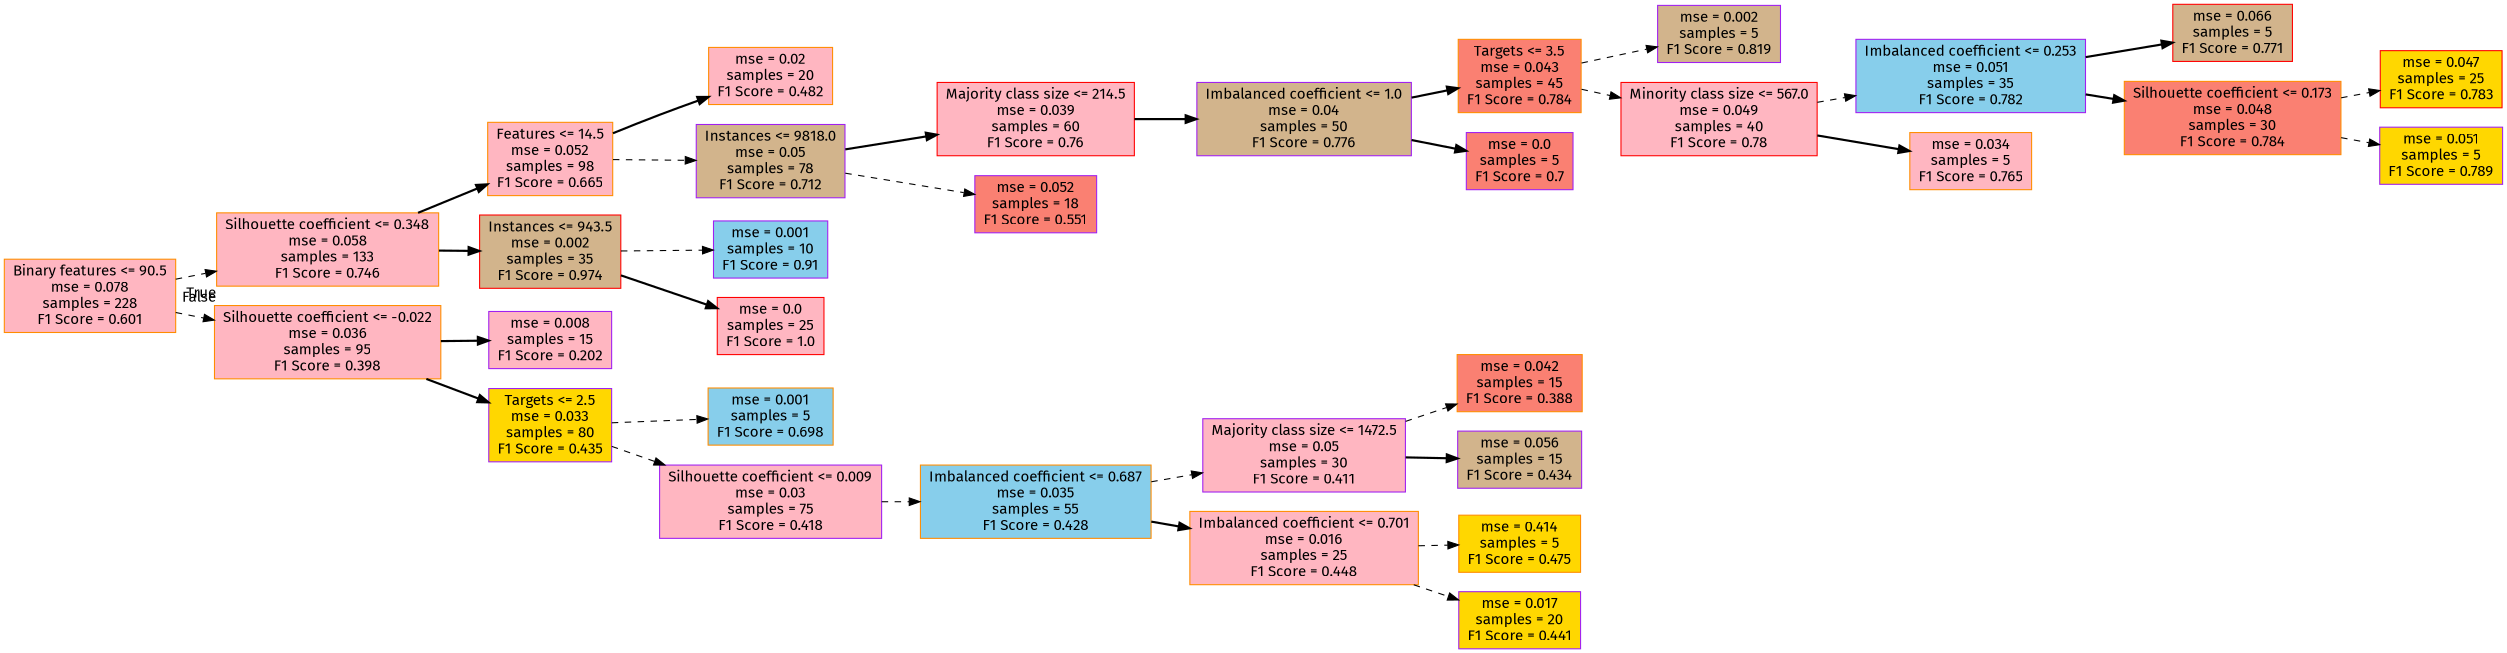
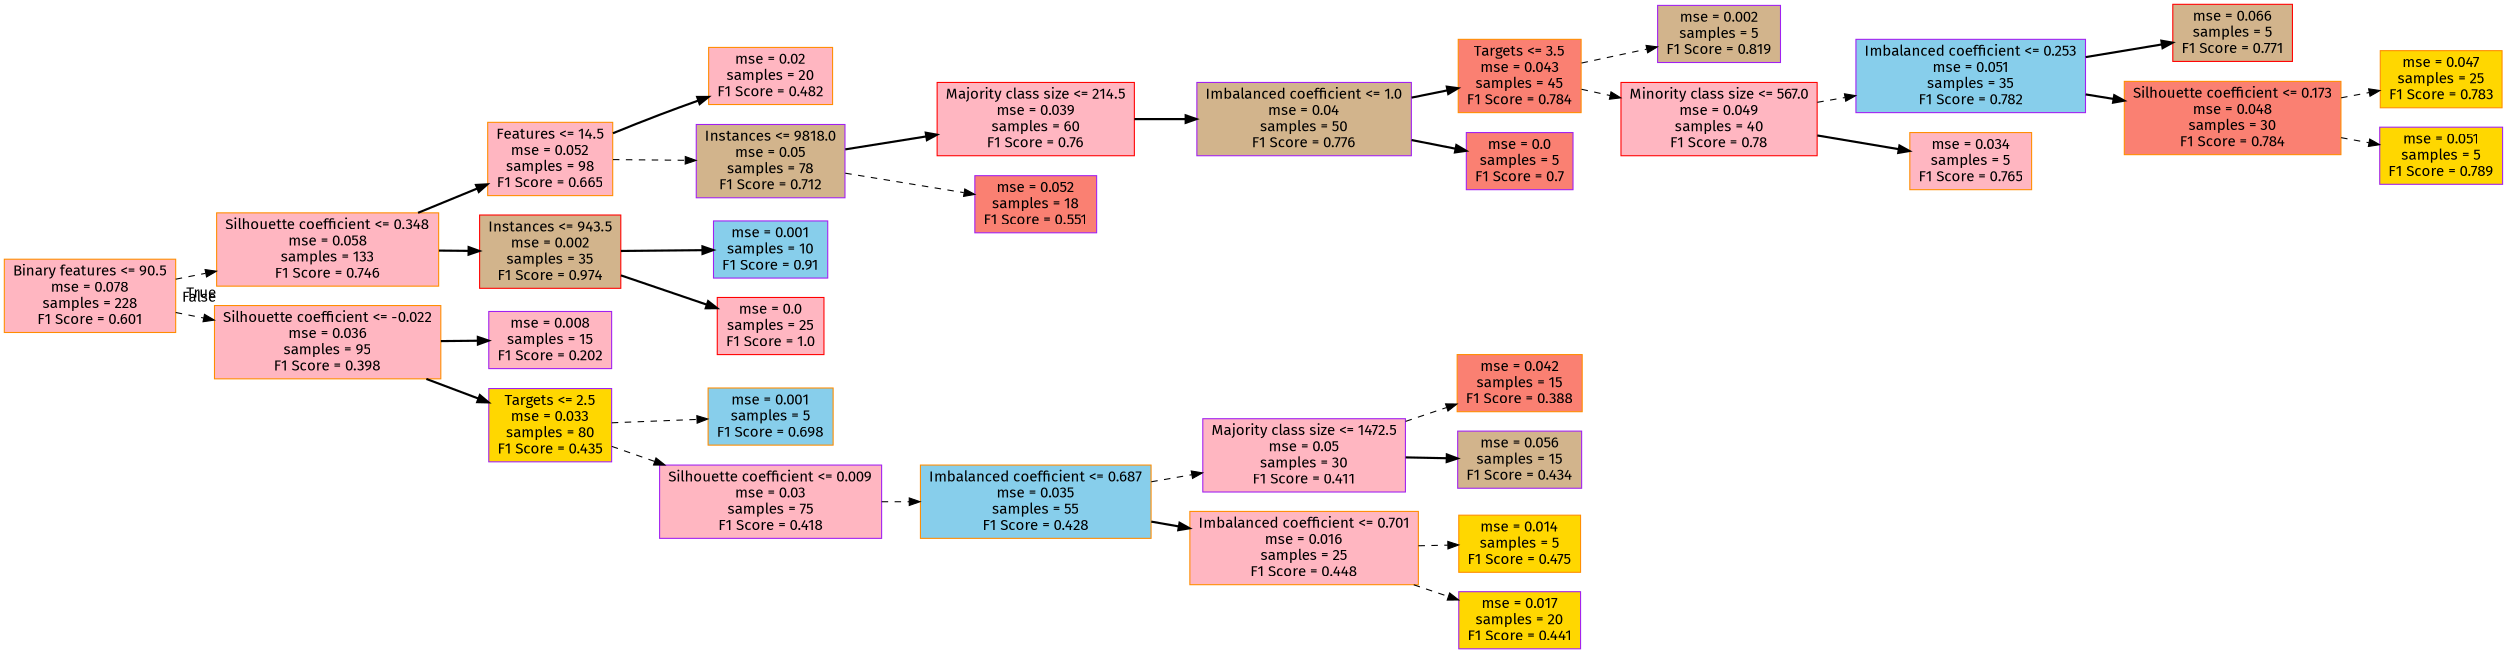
node "mse = 0.047 samples = 25 F1 Score = 0.783": color red -> darkorange
edge "Instances <= 943.5 mse = 0.002 samples = 35 F1 Score = 0.974" -> "mse = 0.001 samples = 10 F1 Score = 0.91": style dashed -> bold
node "mse = 0.414 samples = 5 F1 Score = 0.475": label "mse = 0.414 samples = 5 F1 Score = 0.475" -> "mse = 0.014 samples = 5 F1 Score = 0.475"
